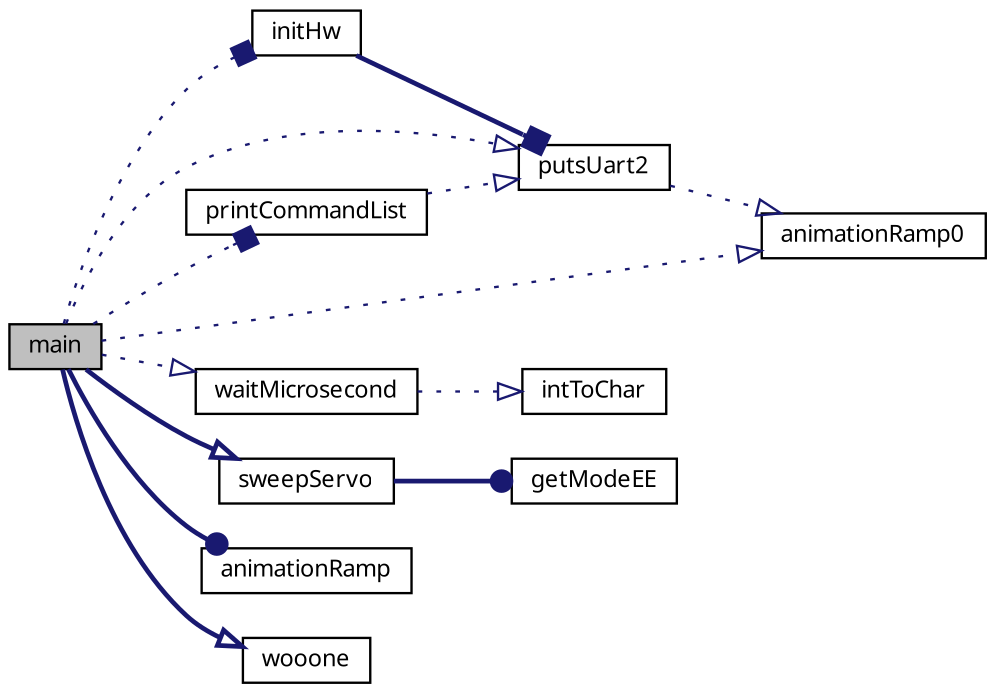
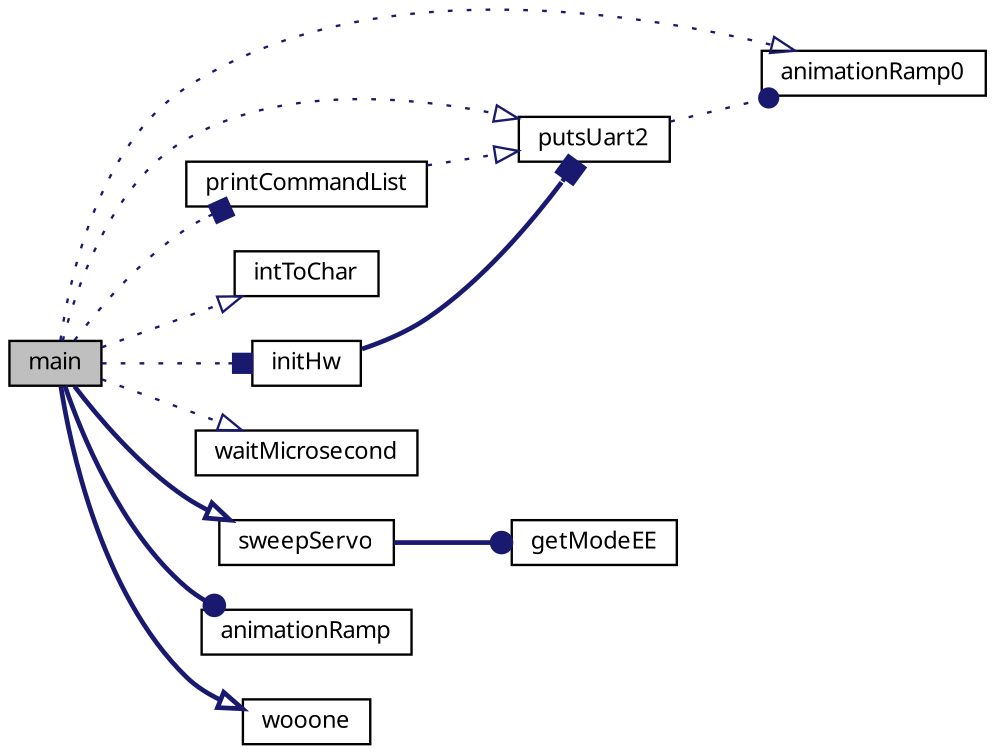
edge "putsUart2" -> "animationRamp0": arrowhead onormal -> dot
edge "waitMicrosecond" -> "intToChar": now "main" -> "intToChar"
